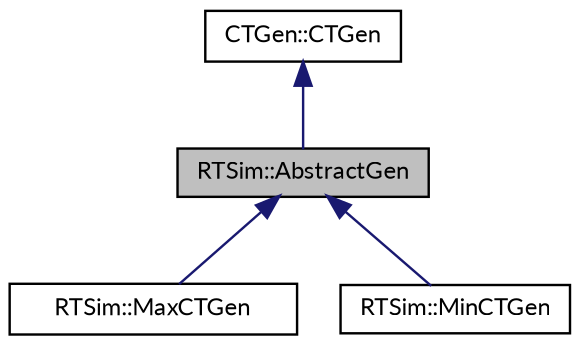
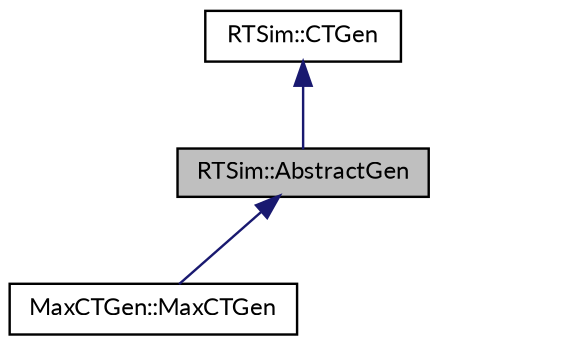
node "CTGen::CTGen": label "CTGen::CTGen" -> "RTSim::CTGen"
node "RTSim::MaxCTGen": label "RTSim::MaxCTGen" -> "MaxCTGen::MaxCTGen"
node "RTSim::MinCTGen": removed
